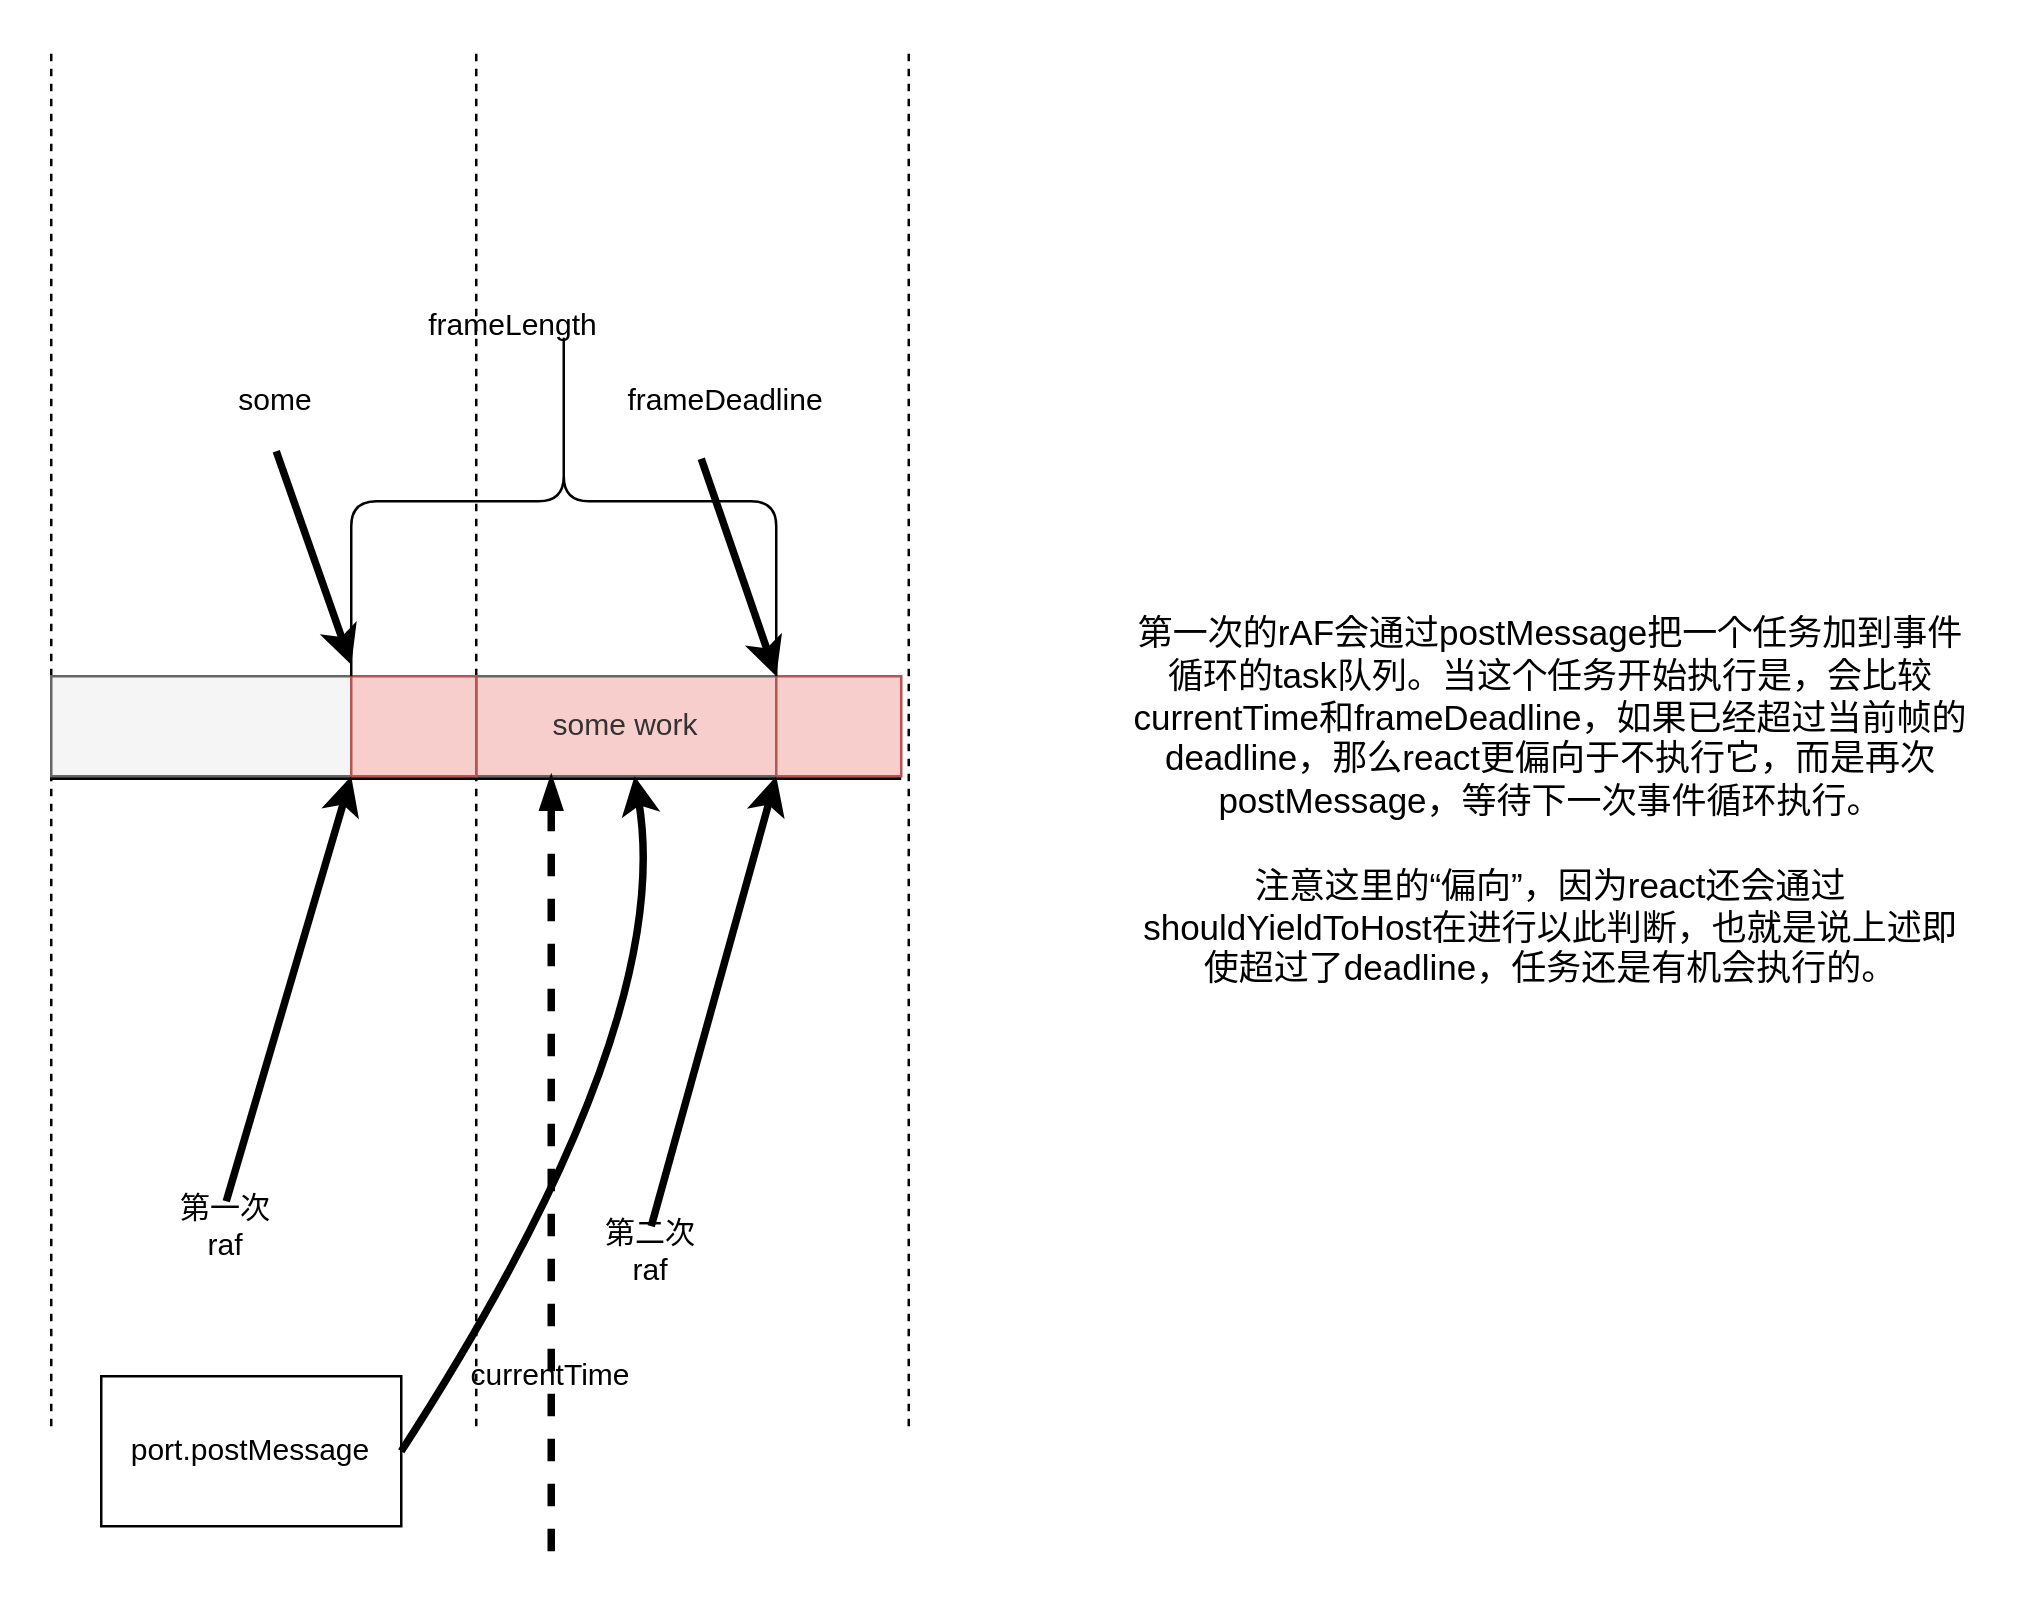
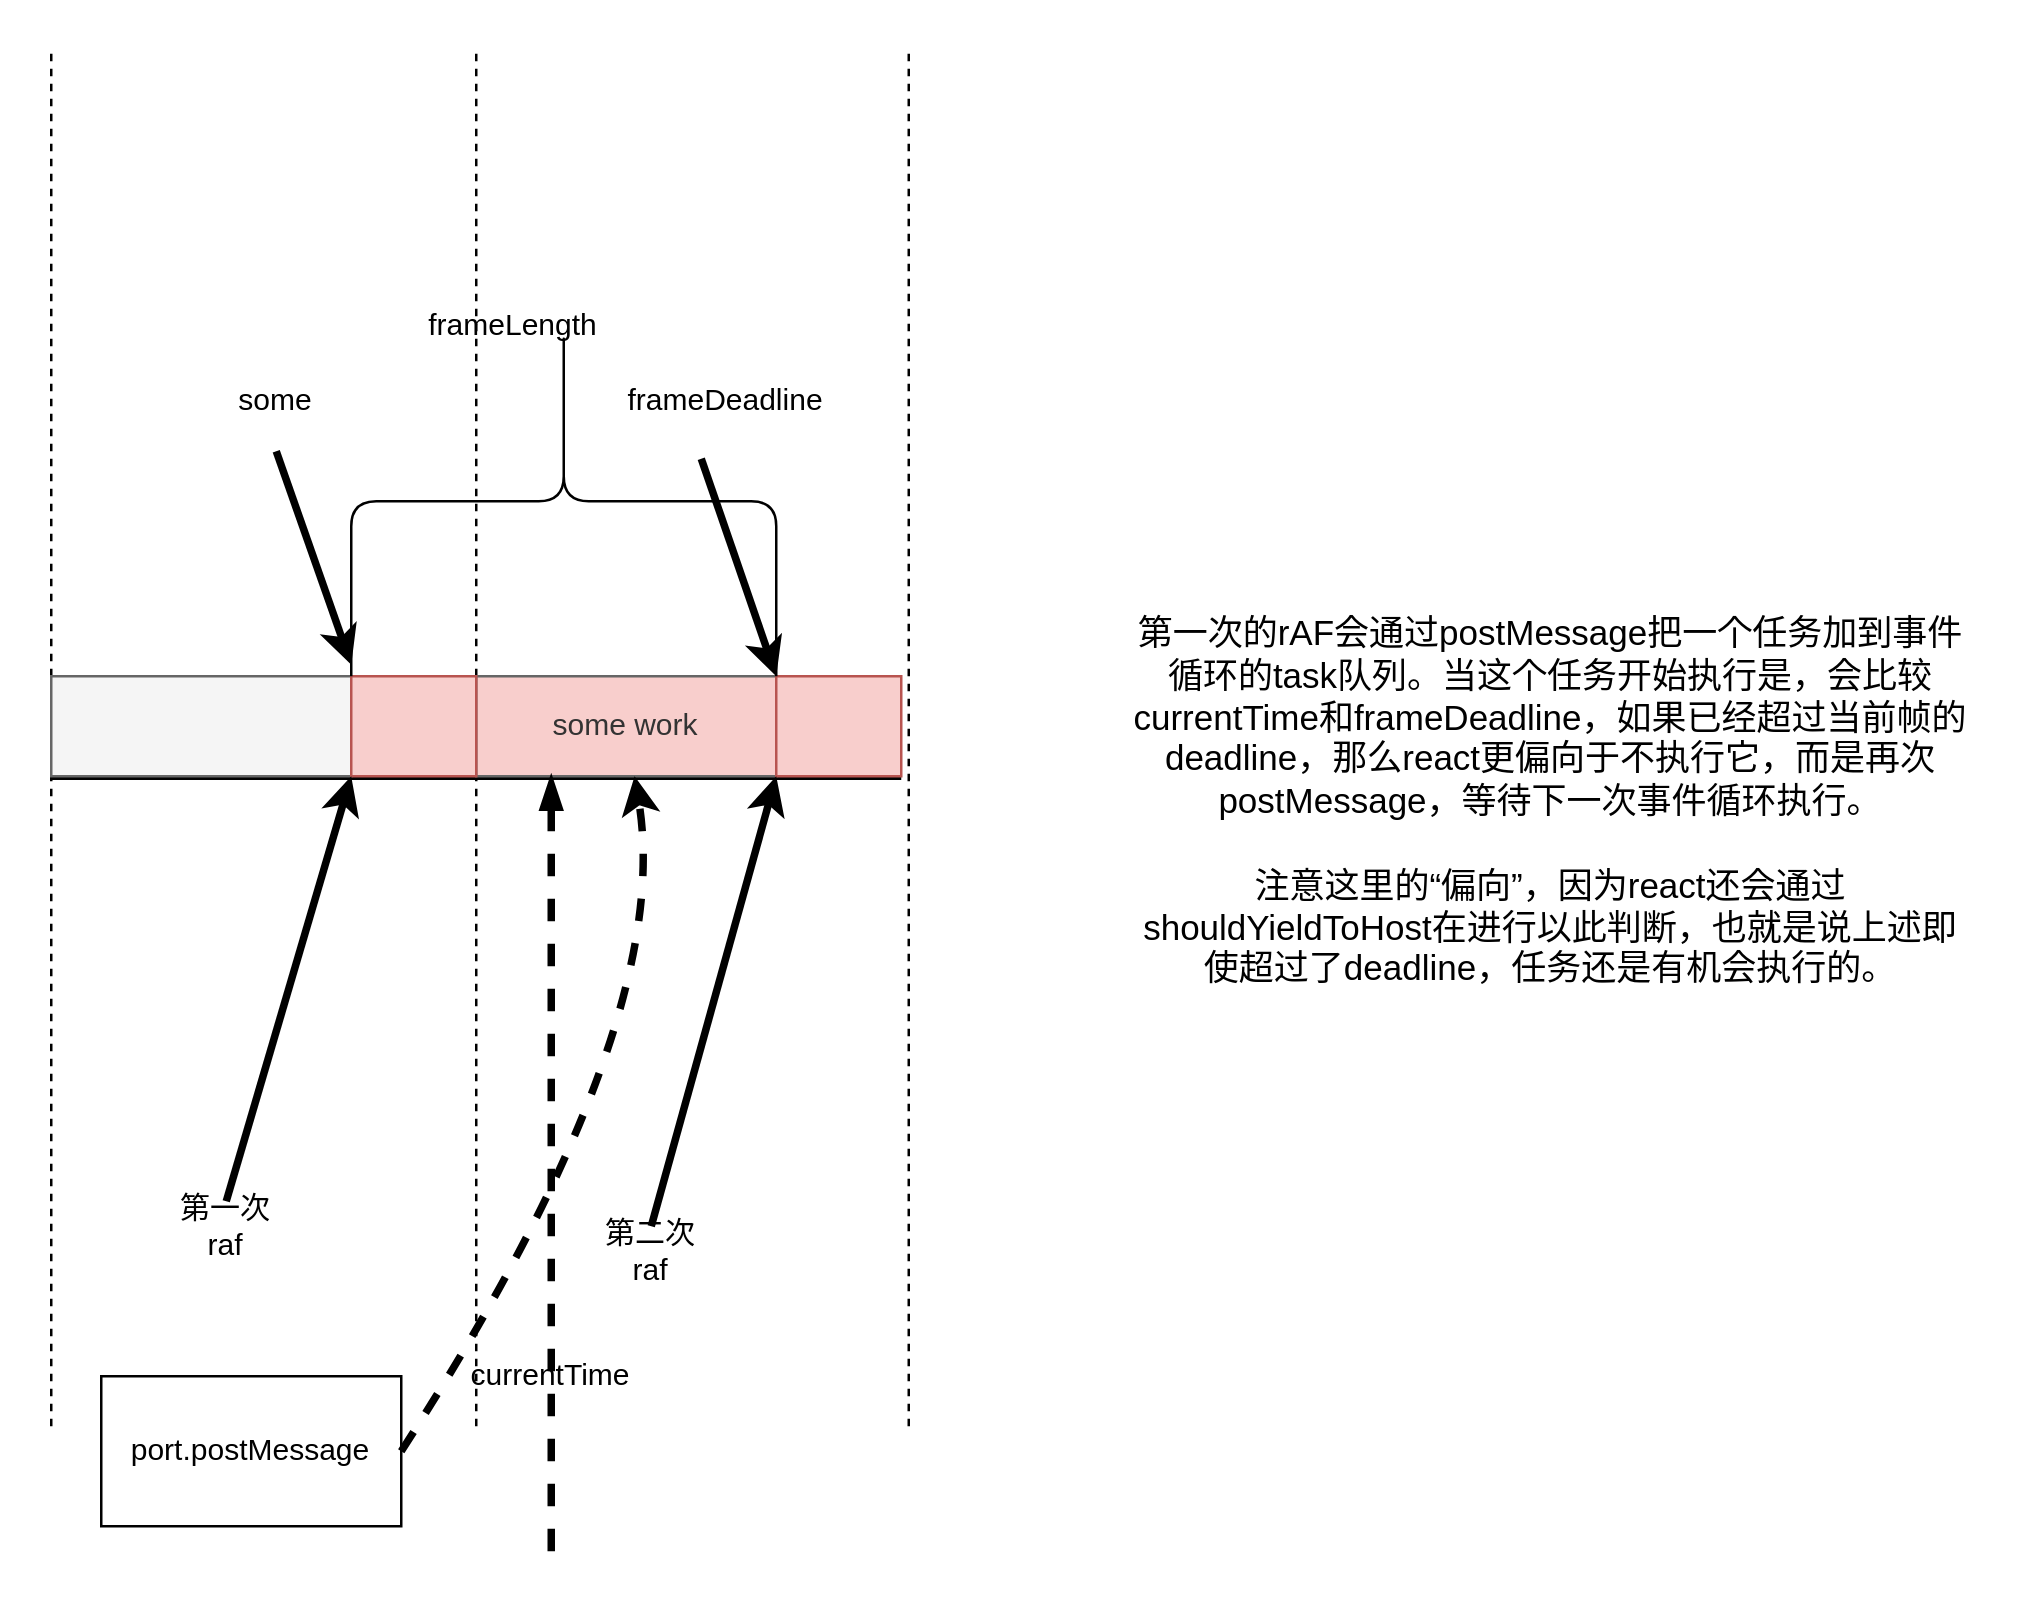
edge "port.postMessage" -> "some work": style solid -> dashed
